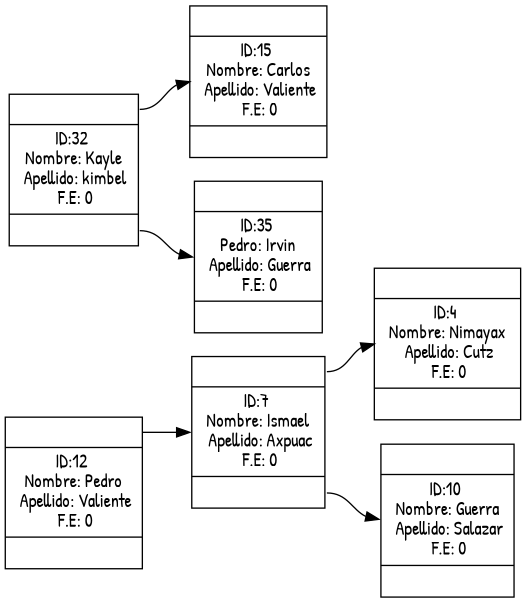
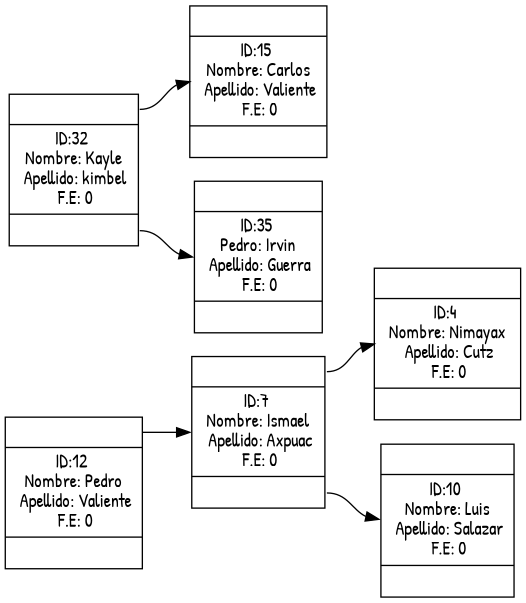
node "ID:10": text "Nombre: Guerra" -> "Nombre: Luis"
